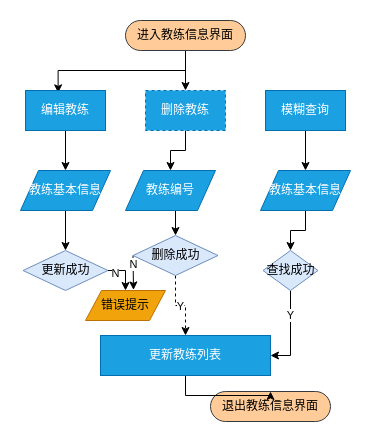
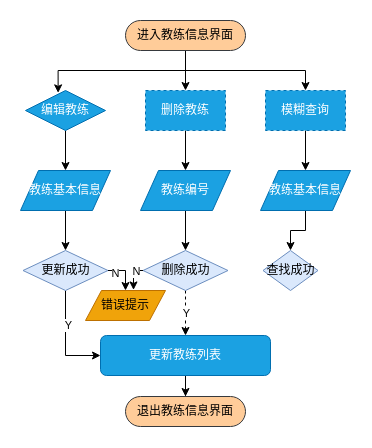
edge "进入教练信息界面" -> "模糊查询": added
node "编辑教练": shape rectangle -> diamond
node "模糊查询": style solid -> dashed
node "教练编号": moved (171, 191) -> (186, 191)
node "删除成功": moved (176, 256) -> (186, 271)
edge "查找成功" -> "更新教练列表": removed, label "Y"
edge "更新成功" -> "更新教练列表": added, label "Y"
node "更新教练列表": shape rectangle -> rounded rectangle
node "退出教练信息界面": moved (271, 407) -> (186, 412)
